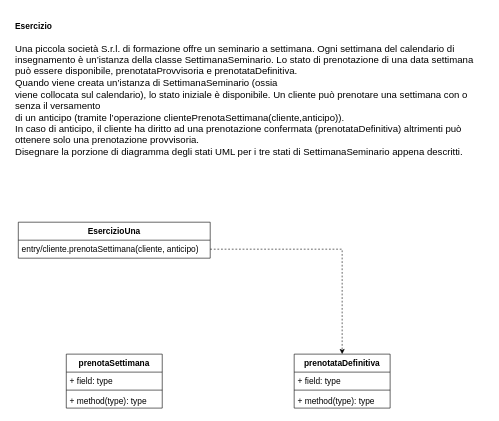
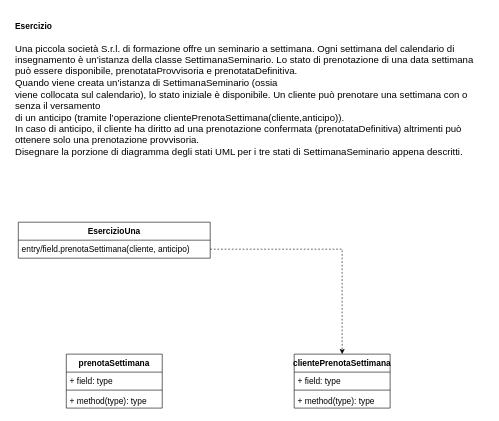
node "entry/cliente.prenotaSettimana(cliente, anticipo)": label "entry/cliente.prenotaSettimana(cliente, anticipo)" -> "entry/field.prenotaSettimana(cliente, anticipo)"
node "prenotataDefinitiva": label "prenotataDefinitiva" -> "clientePrenotaSettimana"
